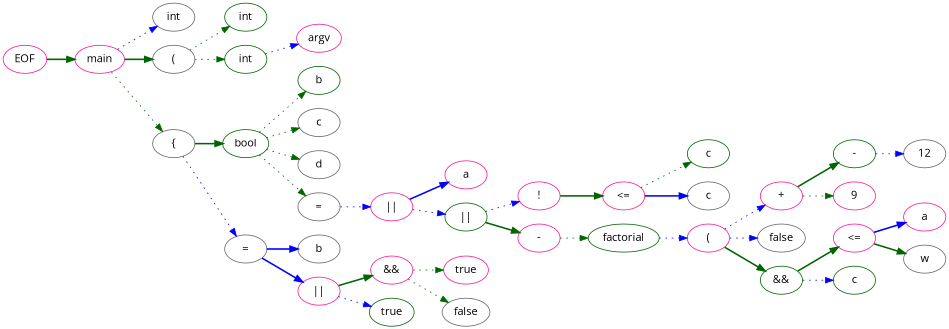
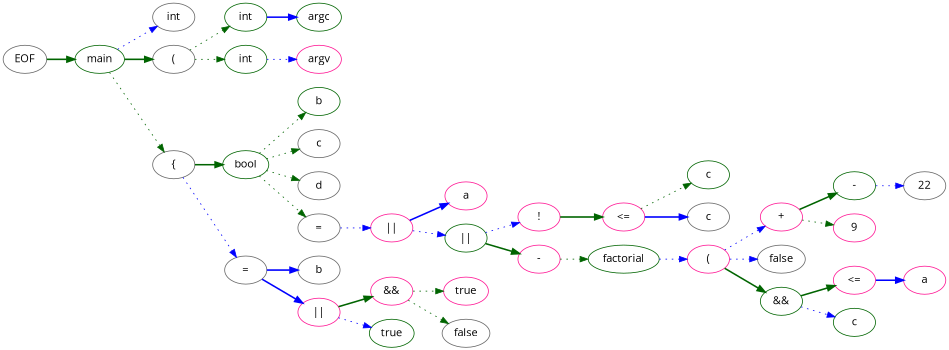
node "argc": added
node "EOF": color deeppink -> gray40
node "main": color deeppink -> darkgreen
node "12": label "12" -> "22"
node "w": removed
